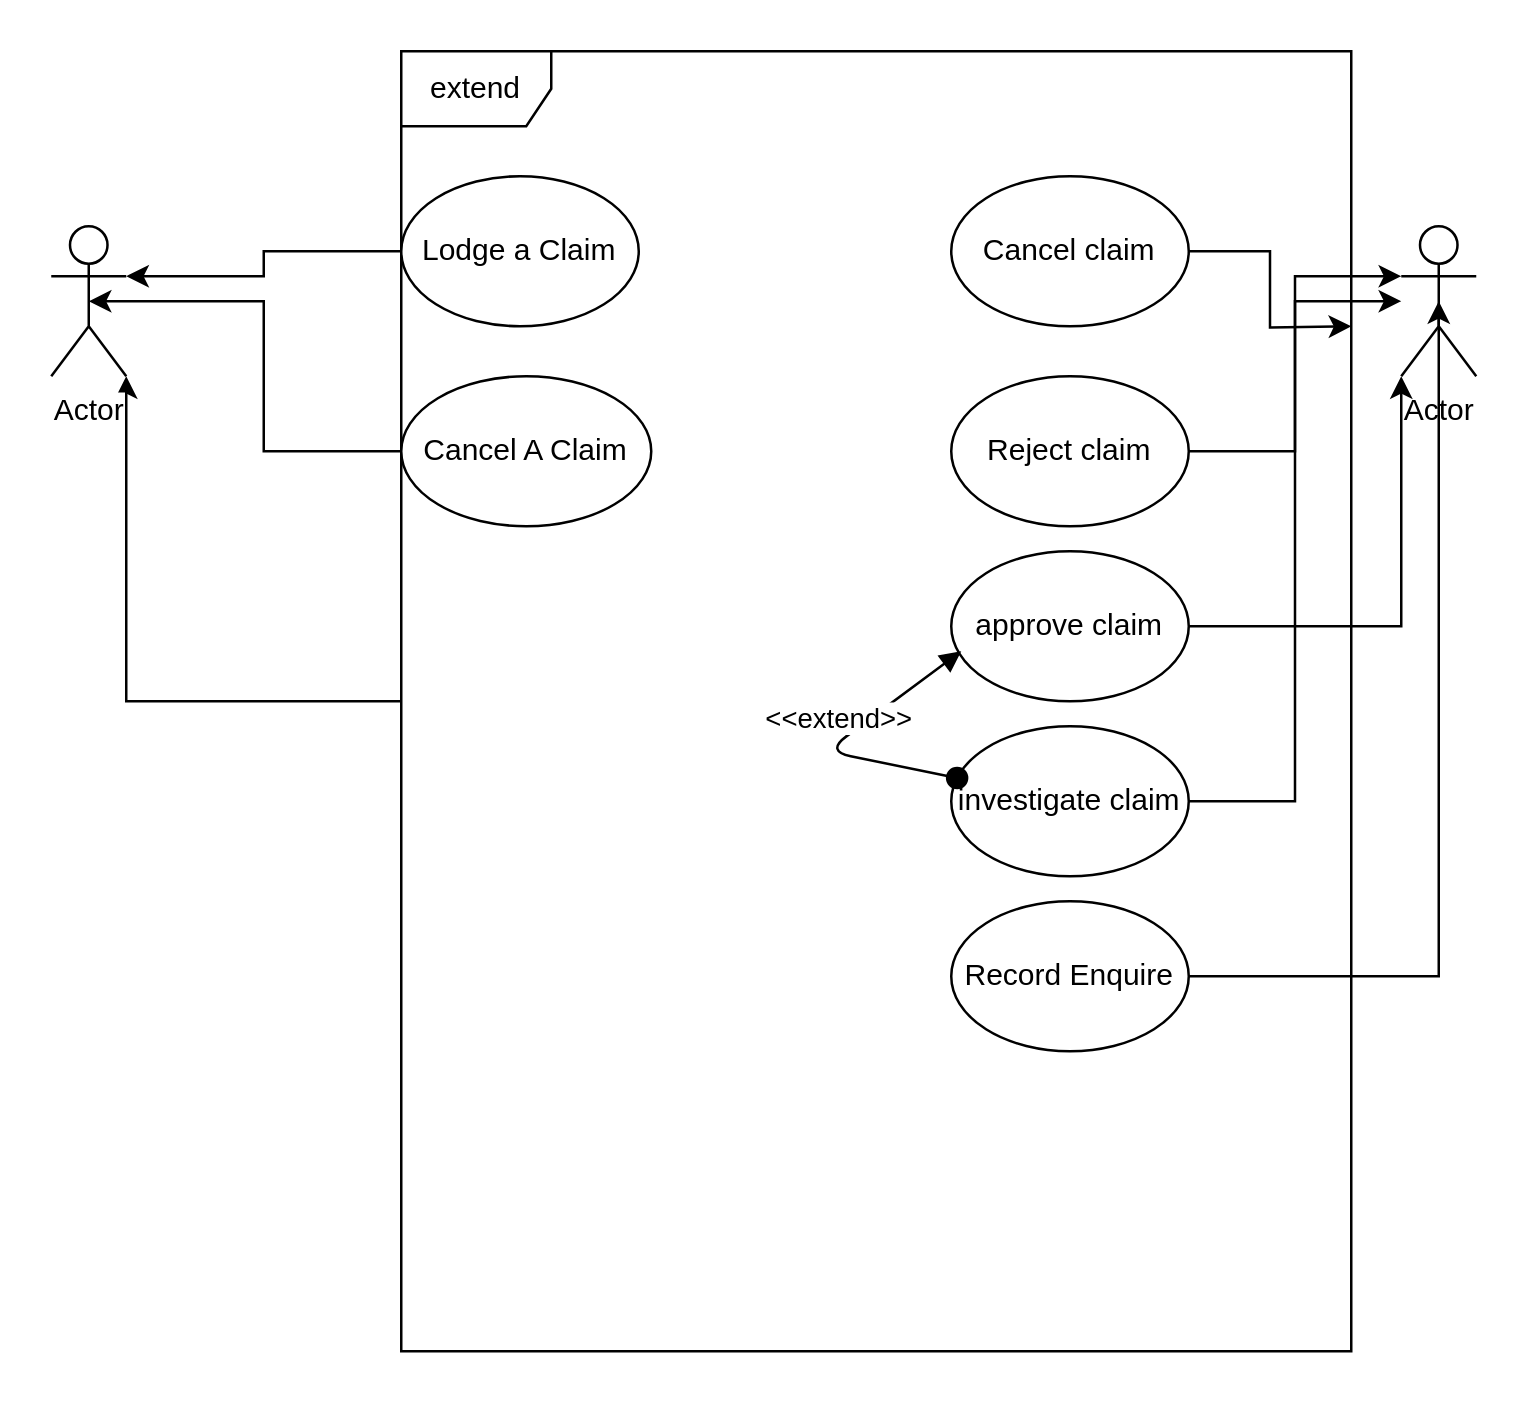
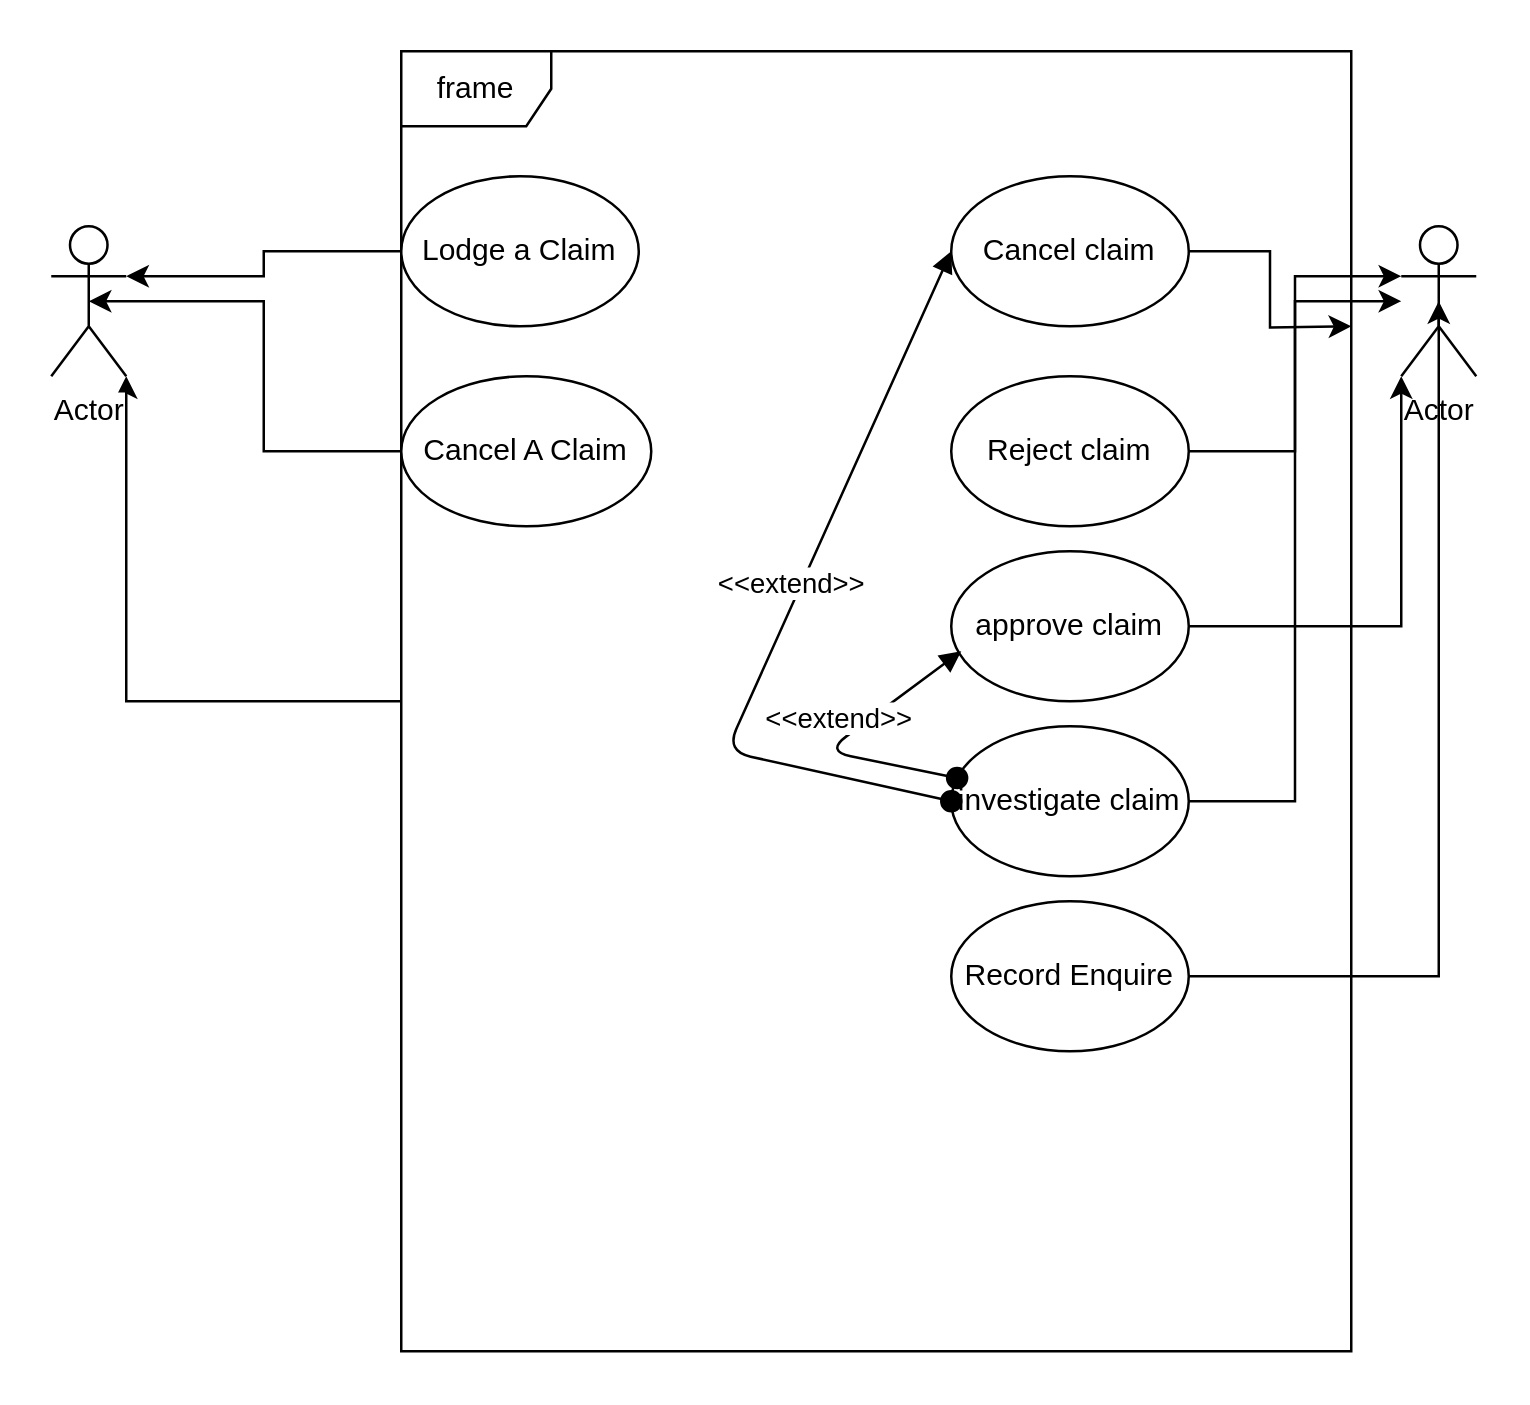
node "extend": label "extend" -> "frame"
edge "Cancel claim" -- "investigate claim": added, label "<<extend>>"
